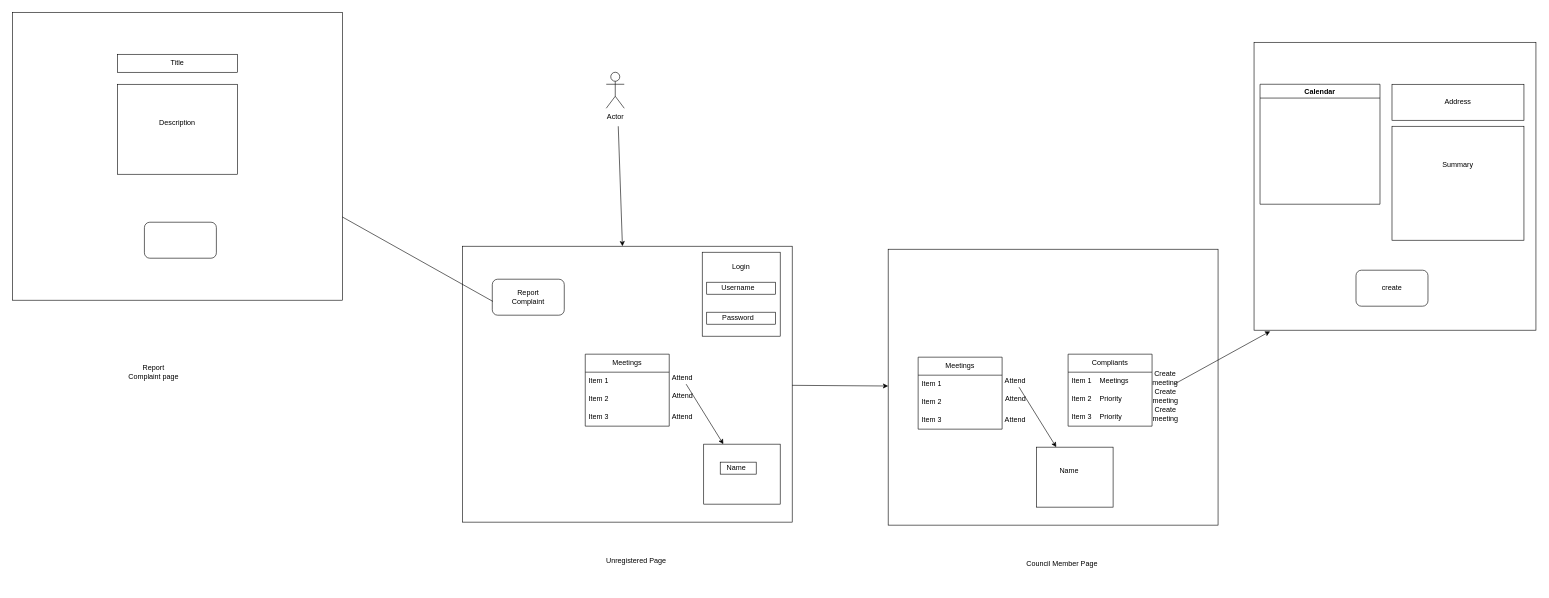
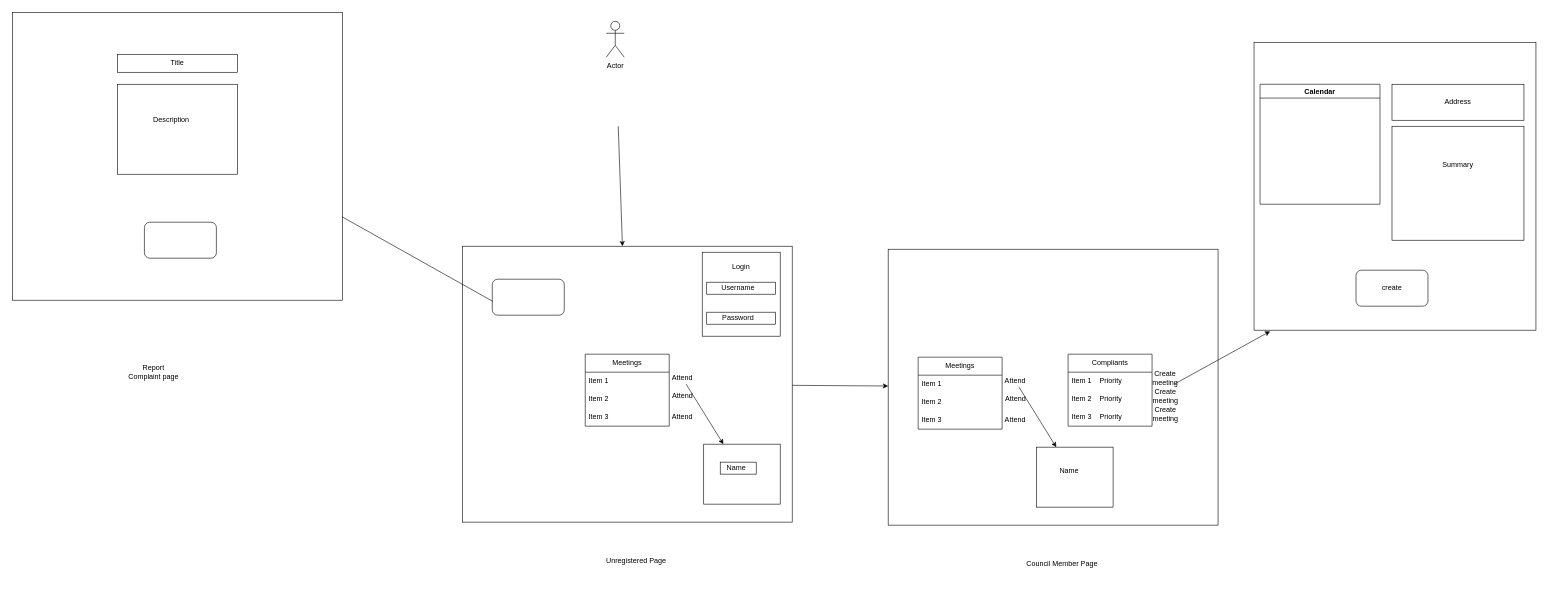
node "Actor": moved (615, 90) -> (615, 39)
node "Description": moved (177, 123) -> (171, 120)
node "Report Complaint": removed
node "Item 1 Meetings": label "Item 1 Meetings" -> "Item 1 Priority"
